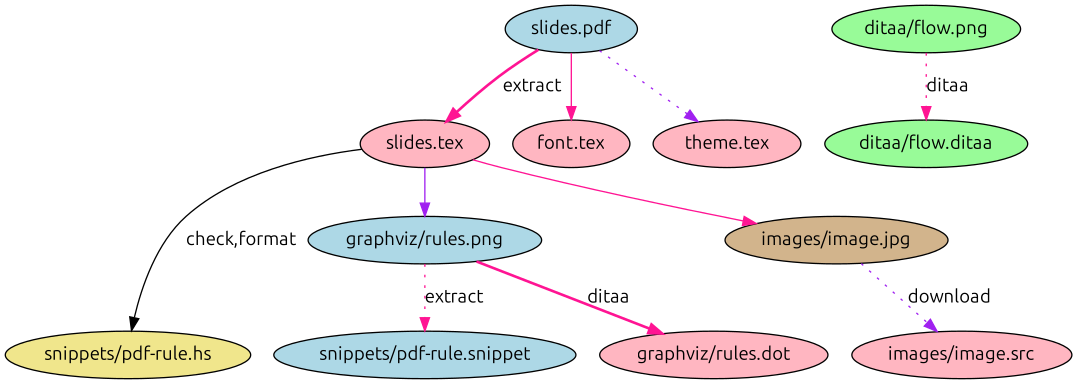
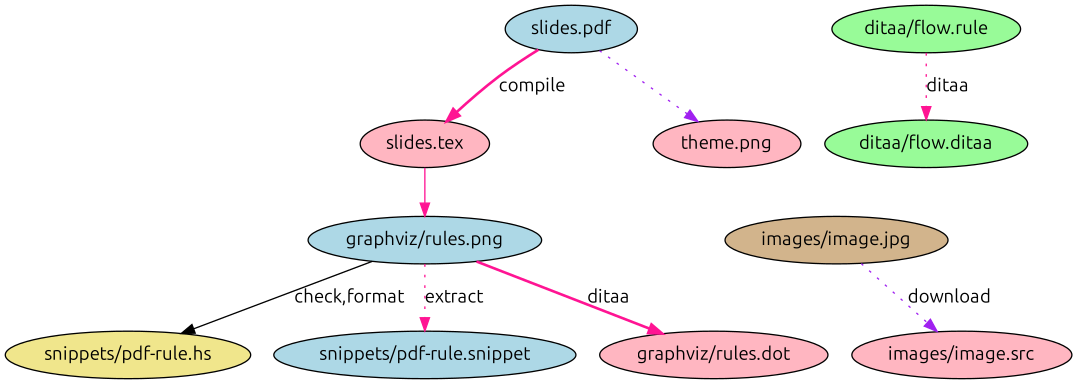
node "ditaa/flow.png": label "ditaa/flow.png" -> "ditaa/flow.rule"
edge "slides.pdf" -> "slides.tex": label "extract" -> "compile"
node "font.tex": removed
node "theme.tex": label "theme.tex" -> "theme.png"
edge "slides.tex" -> "graphviz/rules.png": color purple -> deeppink
edge "slides.tex" -> "images/image.jpg": removed
edge "slides.tex" -> "snippets/pdf-rule.hs": now "graphviz/rules.png" -> "snippets/pdf-rule.hs"
